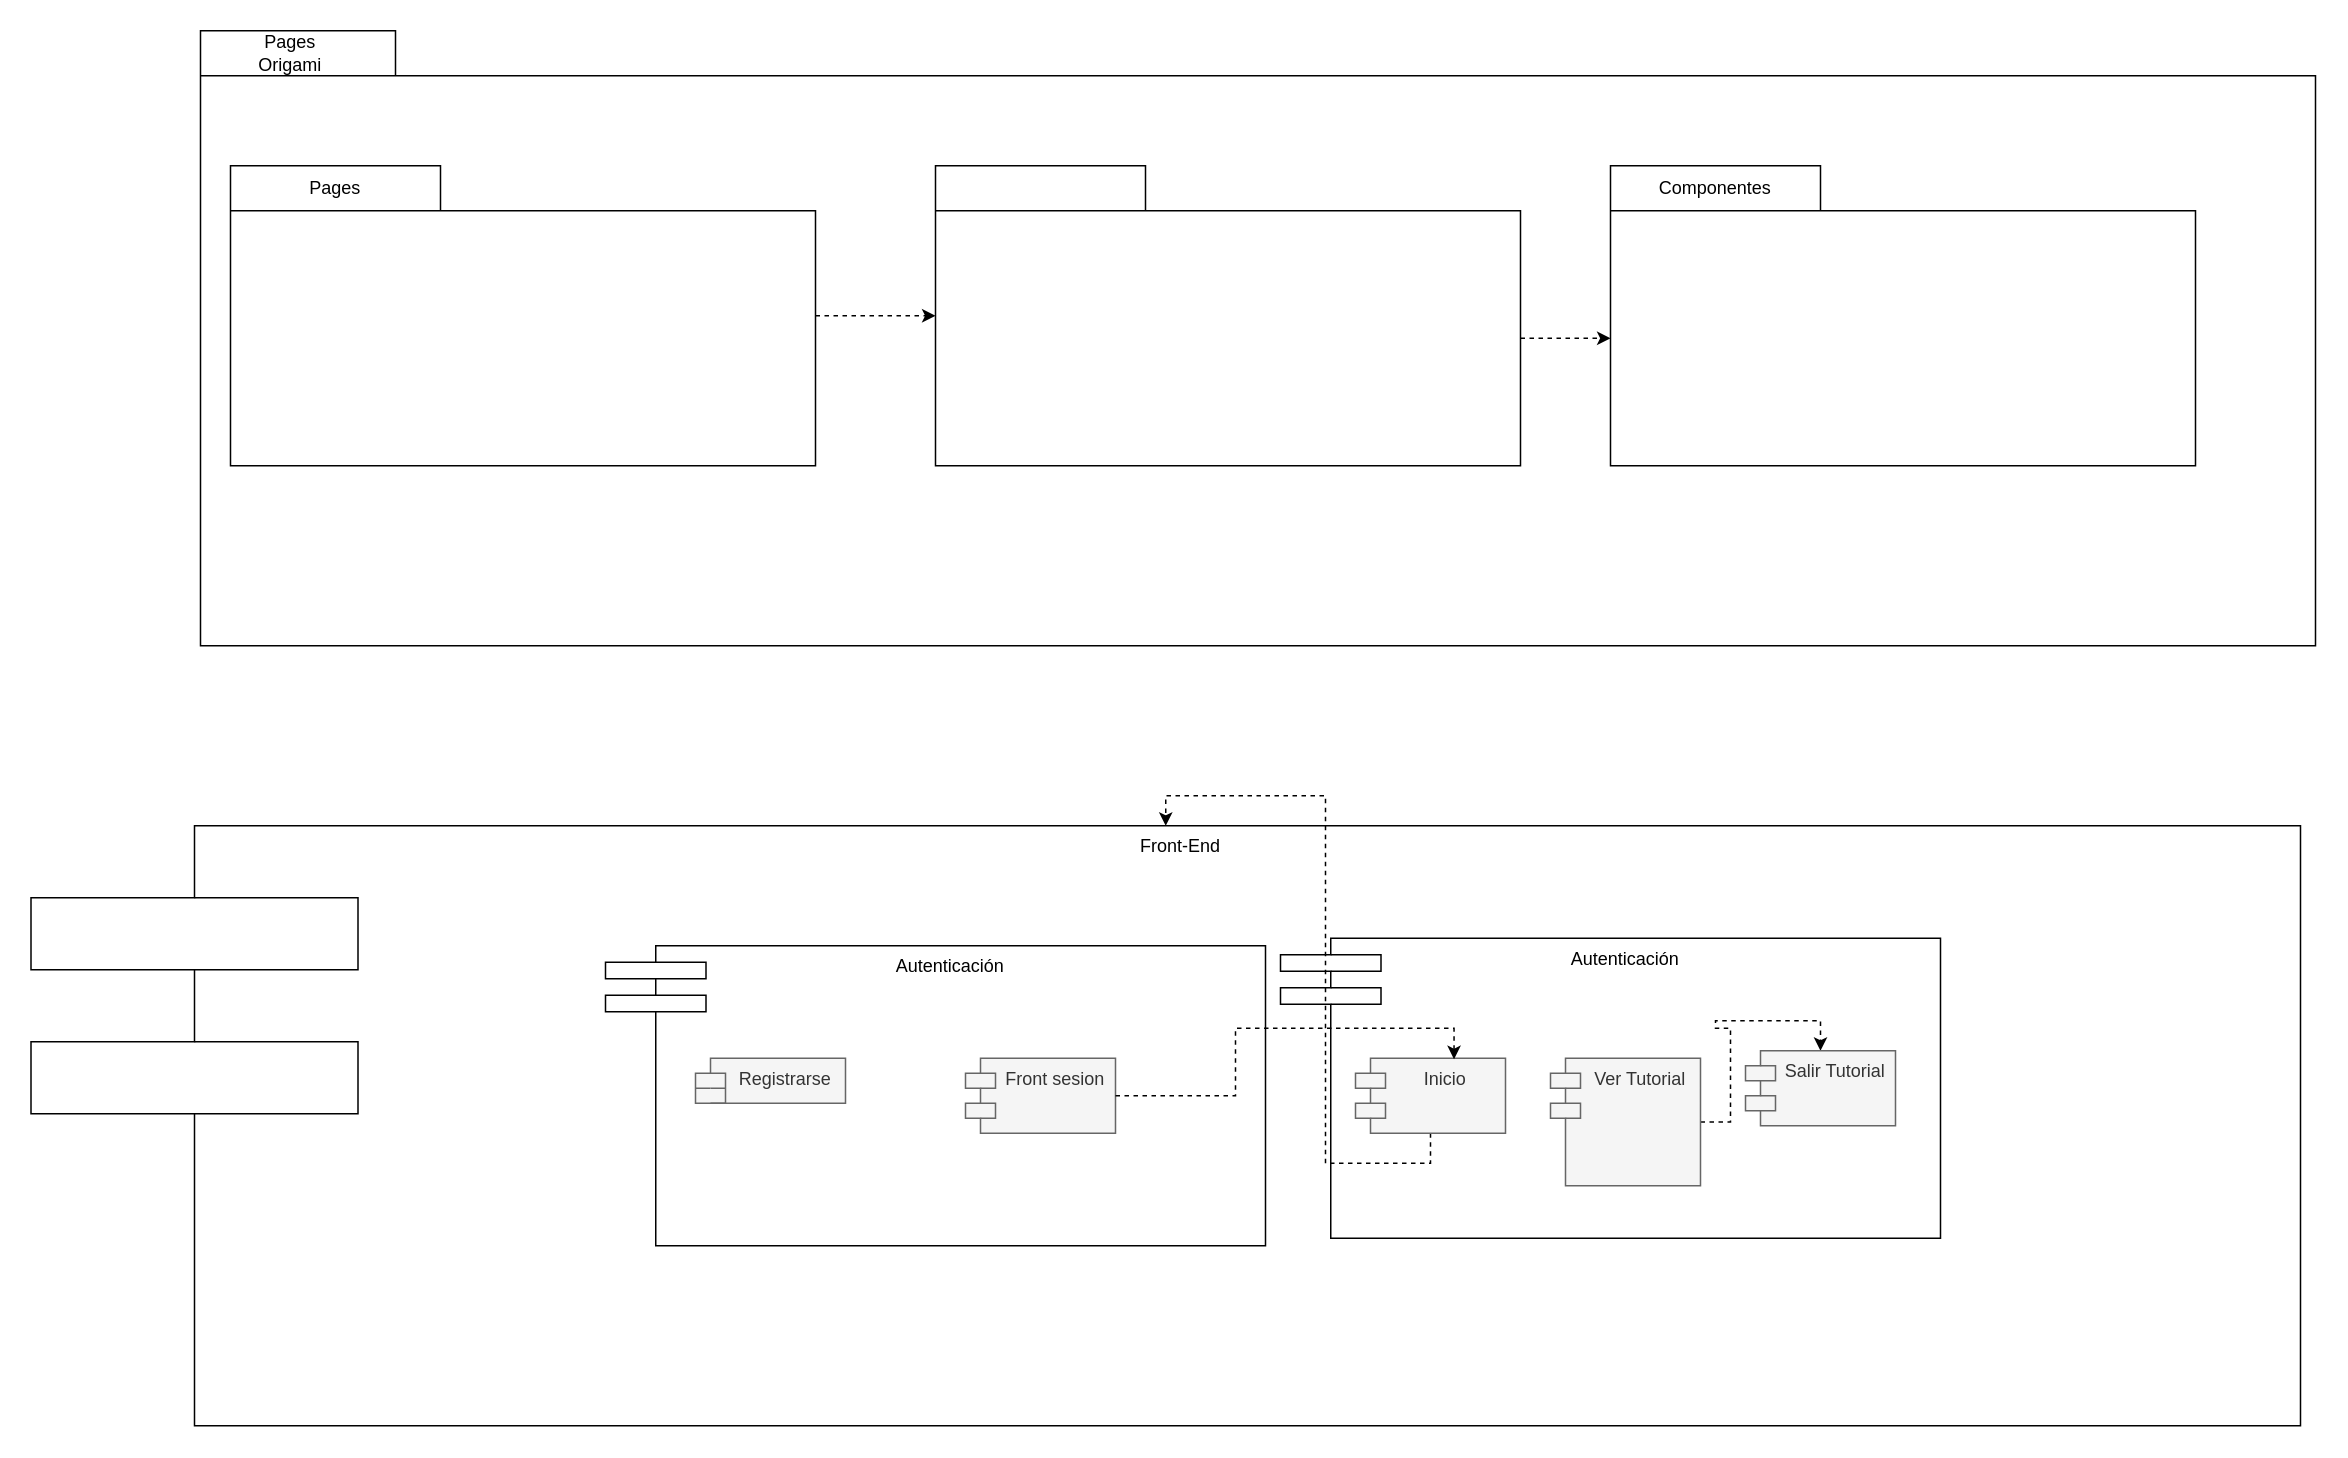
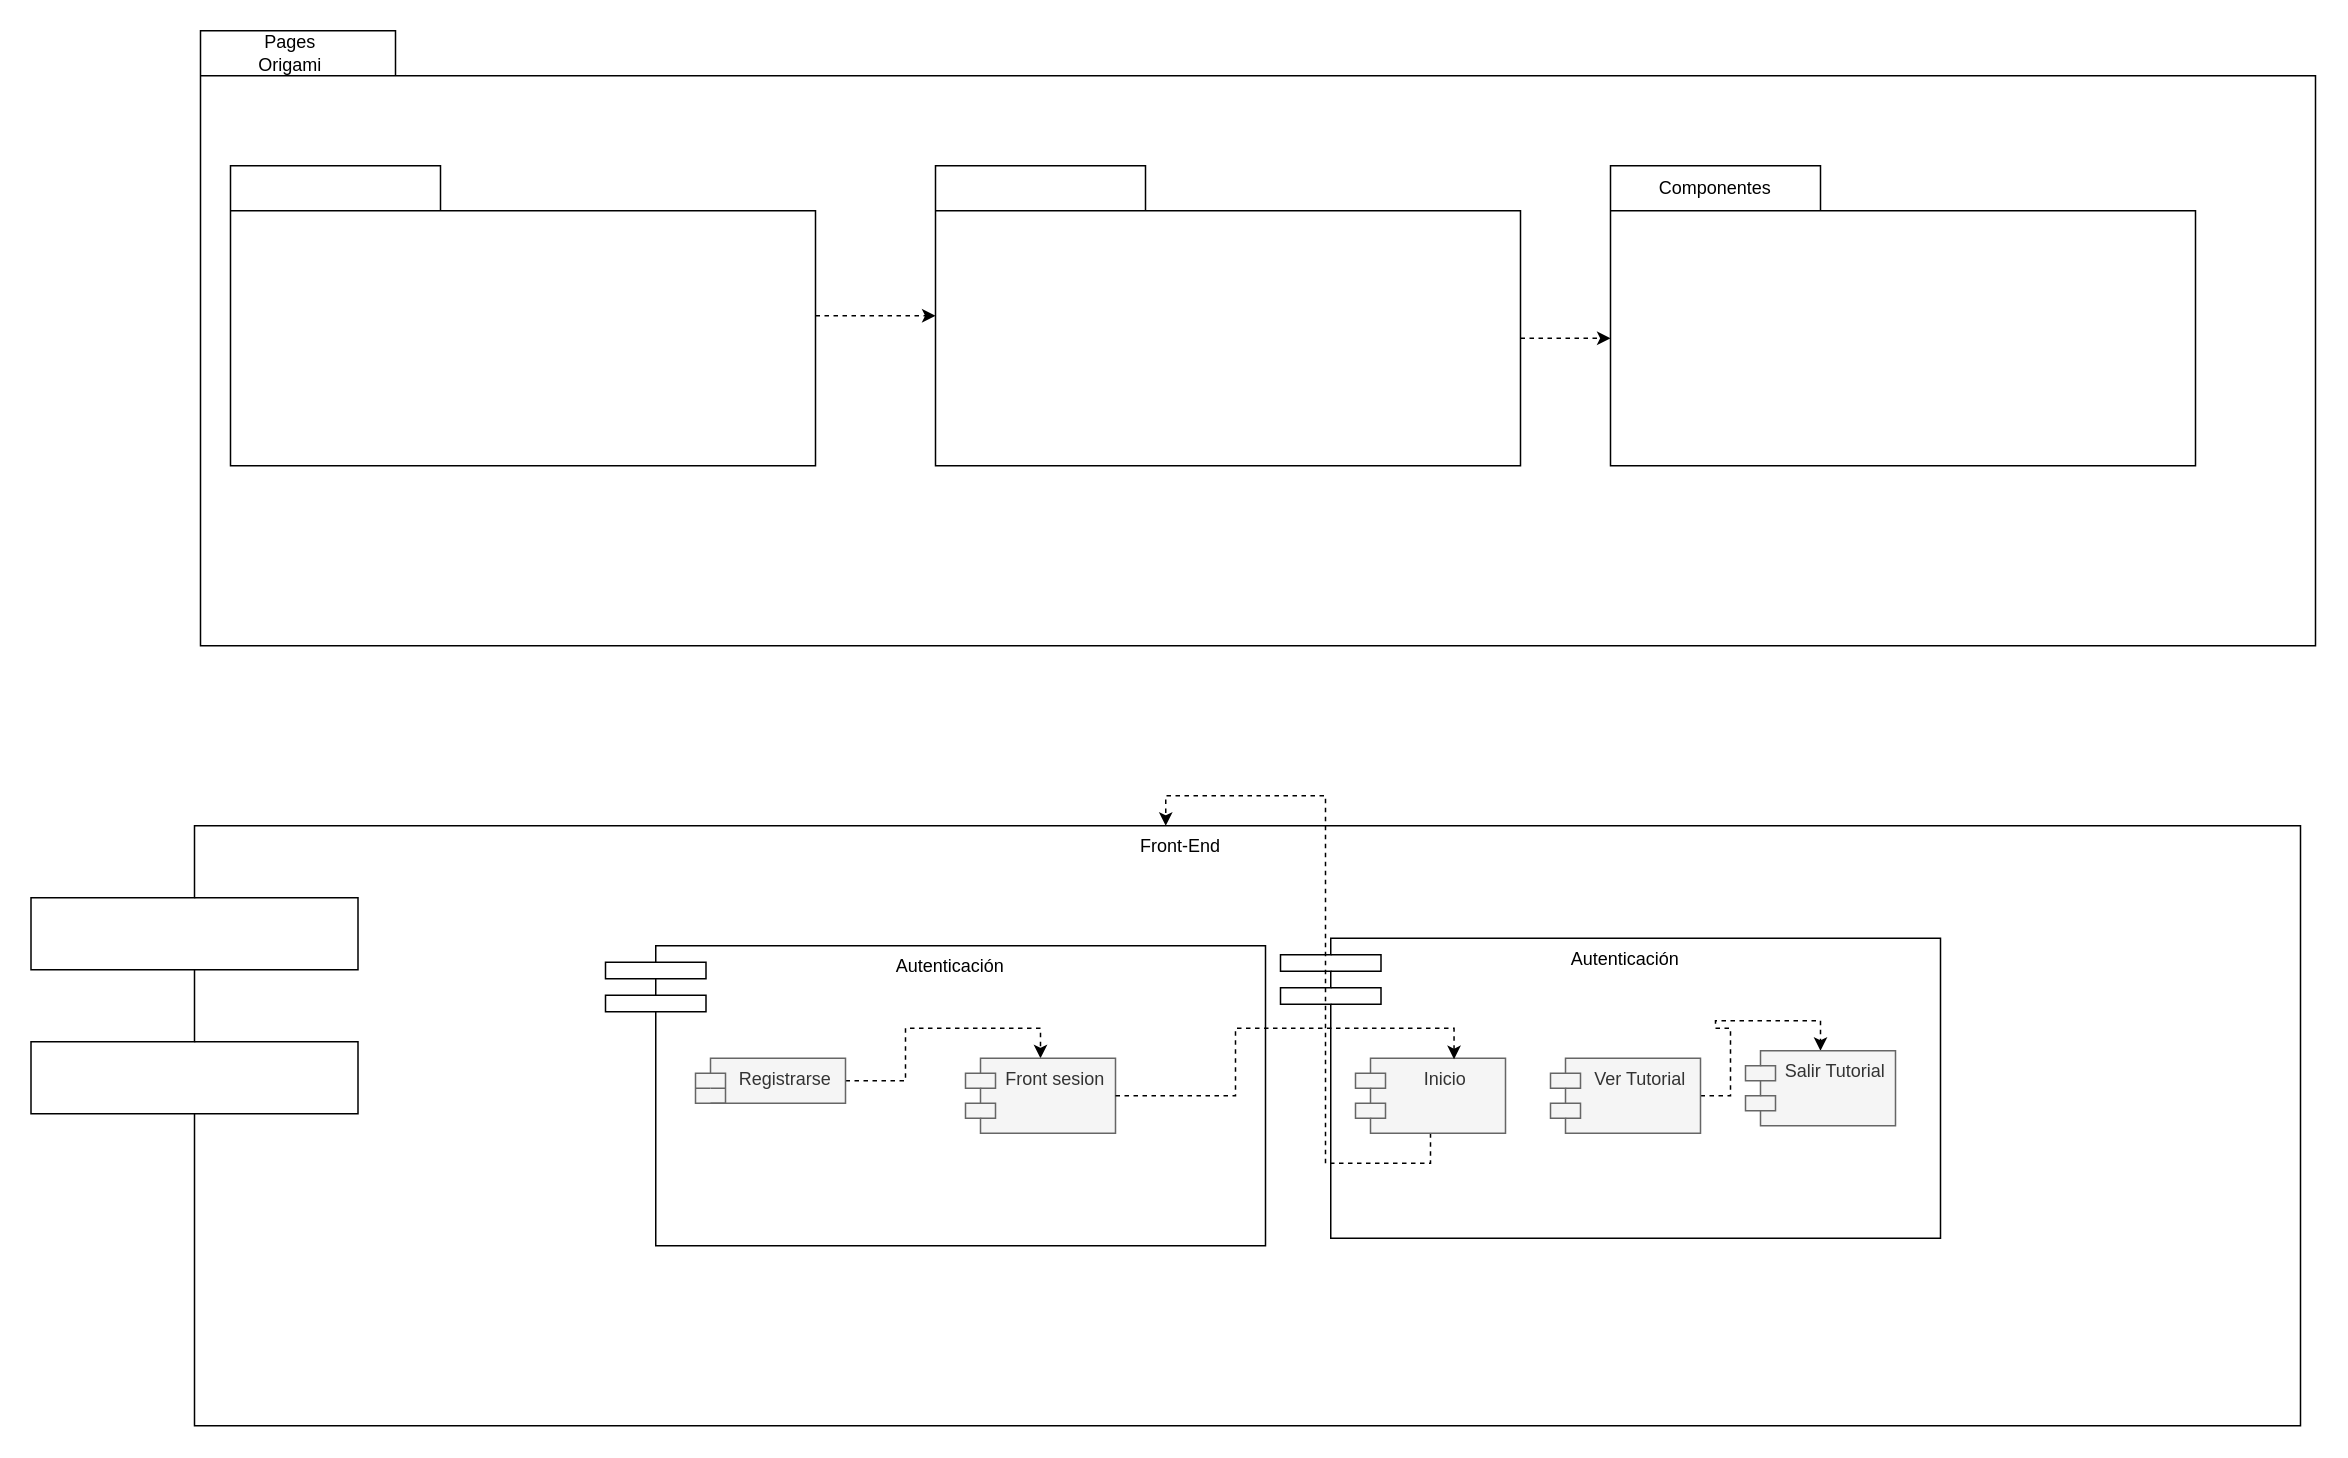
node "Pages": removed
edge "Registrarse" -> "Front sesion": added
node "Ver Tutorial": size 150x128 -> 150x75
